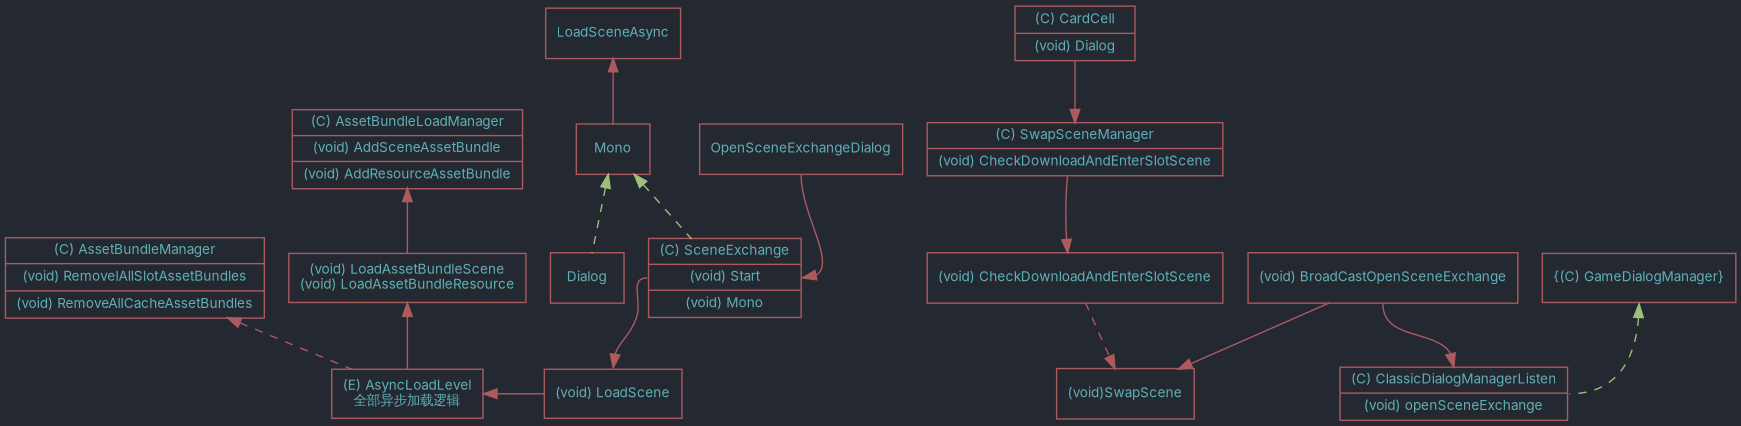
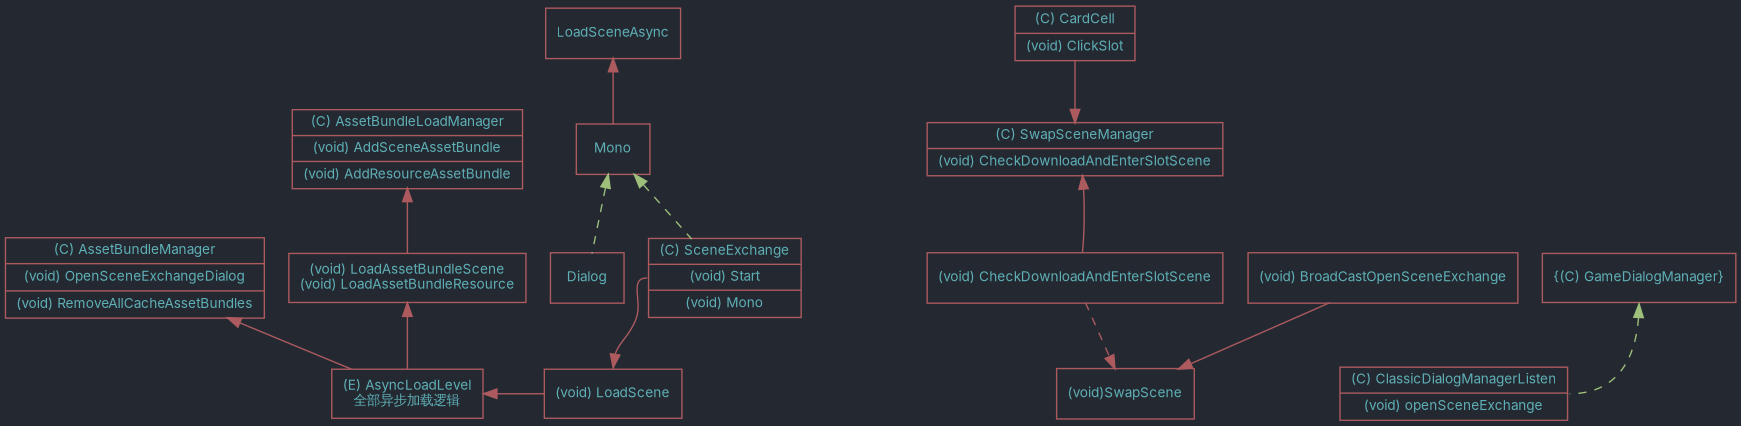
node "(C) CardCell": text "(void) Dialog" -> "(void) ClickSlot"
node "OpenSceneExchangeDialog": removed
edge "(C) SwapSceneManager" -> "(void) CheckDownloadAndEnterSlotScene": reversed
node "(C) AssetBundleManager": text "(void) RemovelAllSlotAssetBundles" -> "(void) OpenSceneExchangeDialog"
edge "(void) BroadCastOpenSceneExchange" -> "(C) ClassicDialogManagerListen": removed
edge "(E) AsyncLoadLevel 全部异步加载逻辑" -> "(C) AssetBundleManager": style dashed -> solid
